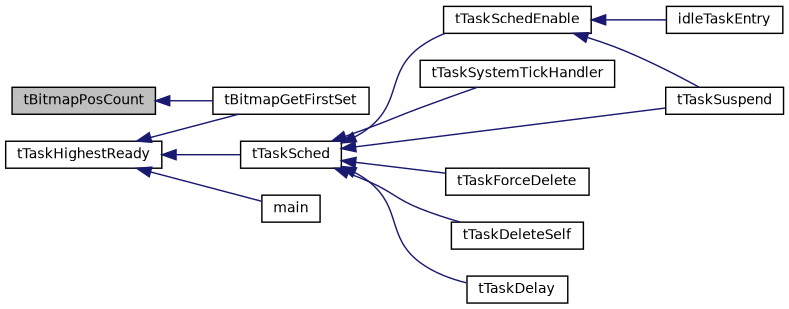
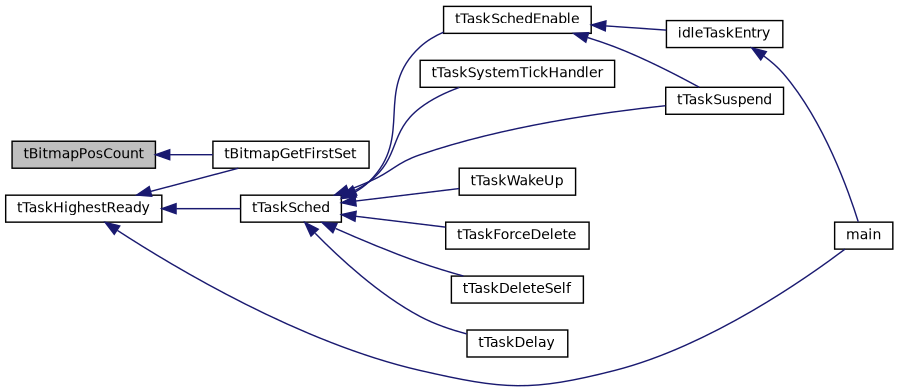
edge "main" -> "idleTaskEntry": added
node "tTaskWakeUp": added
